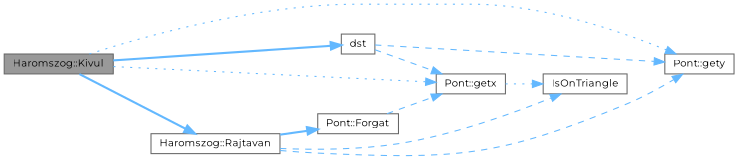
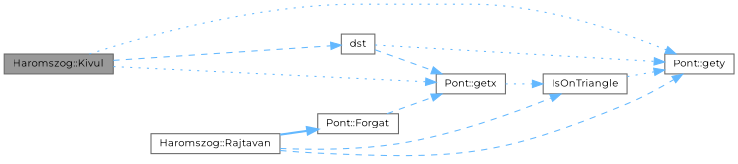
edge "Haromszog::Kivul" -> "dst": style bold -> dashed
edge "dst" -> "Pont::gety": style dashed -> dotted
edge "IsOnTriangle" -> "Pont::gety": added
edge "Haromszog::Kivul" -> "Haromszog::Rajtavan": removed
